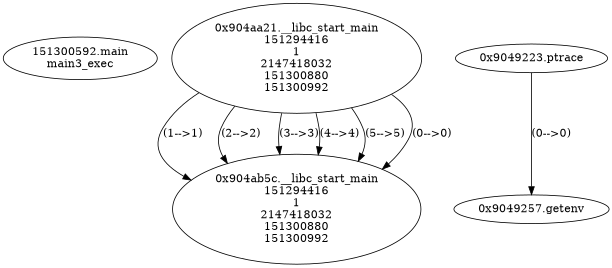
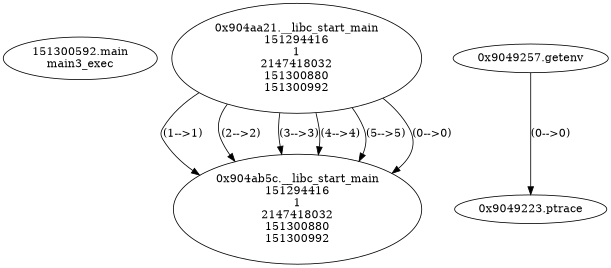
edge "0x9049223.ptrace" -> "0x9049257.getenv": reversed
